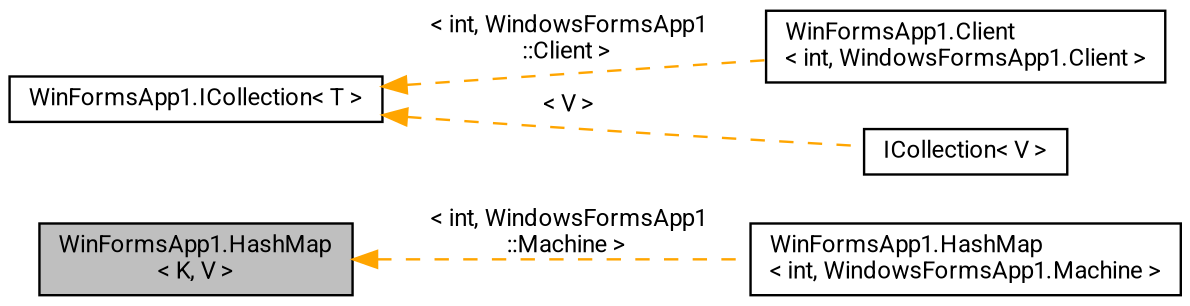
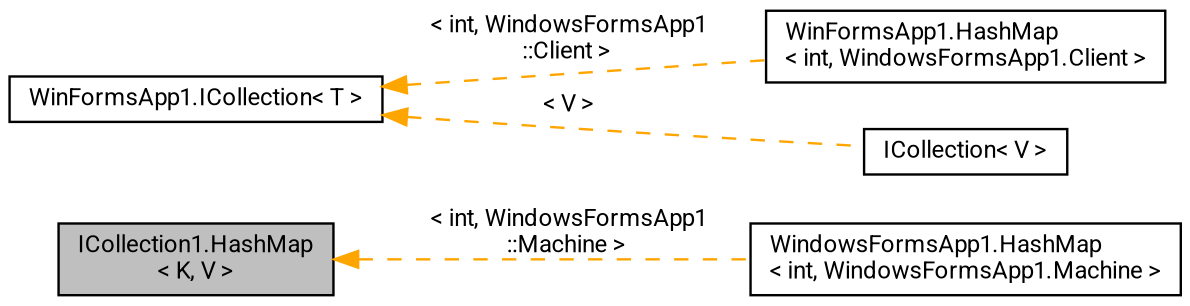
node "WinFormsApp1.Client < int, WindowsFormsApp1.Client >": label "WinFormsApp1.Client < int, WindowsFormsApp1.Client >" -> "WinFormsApp1.HashMap < int, WindowsFormsApp1.Client >"
node "WinFormsApp1.HashMap < K, V >": label "WinFormsApp1.HashMap < K, V >" -> "ICollection1.HashMap < K, V >"
node "WinFormsApp1.HashMap < int, WindowsFormsApp1.Machine >": label "WinFormsApp1.HashMap < int, WindowsFormsApp1.Machine >" -> "WindowsFormsApp1.HashMap < int, WindowsFormsApp1.Machine >"
